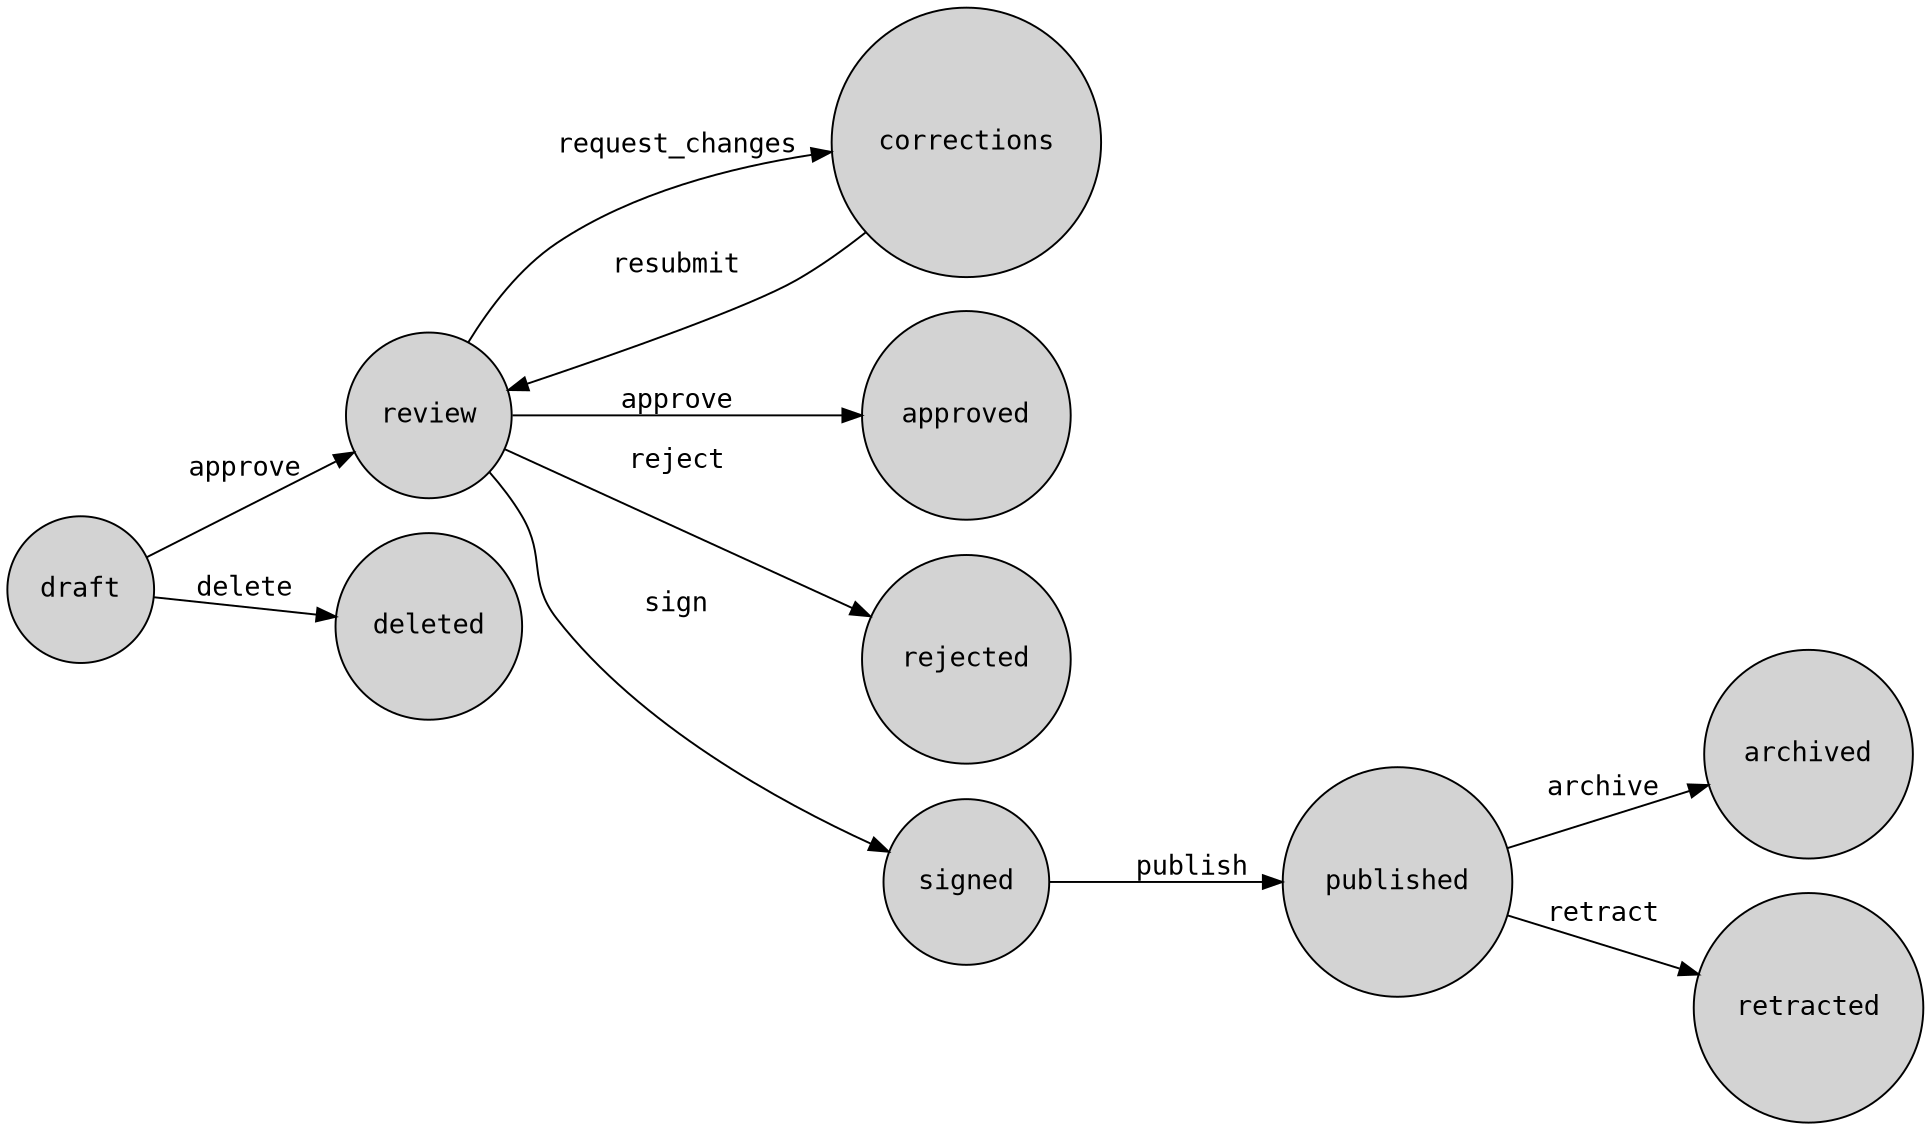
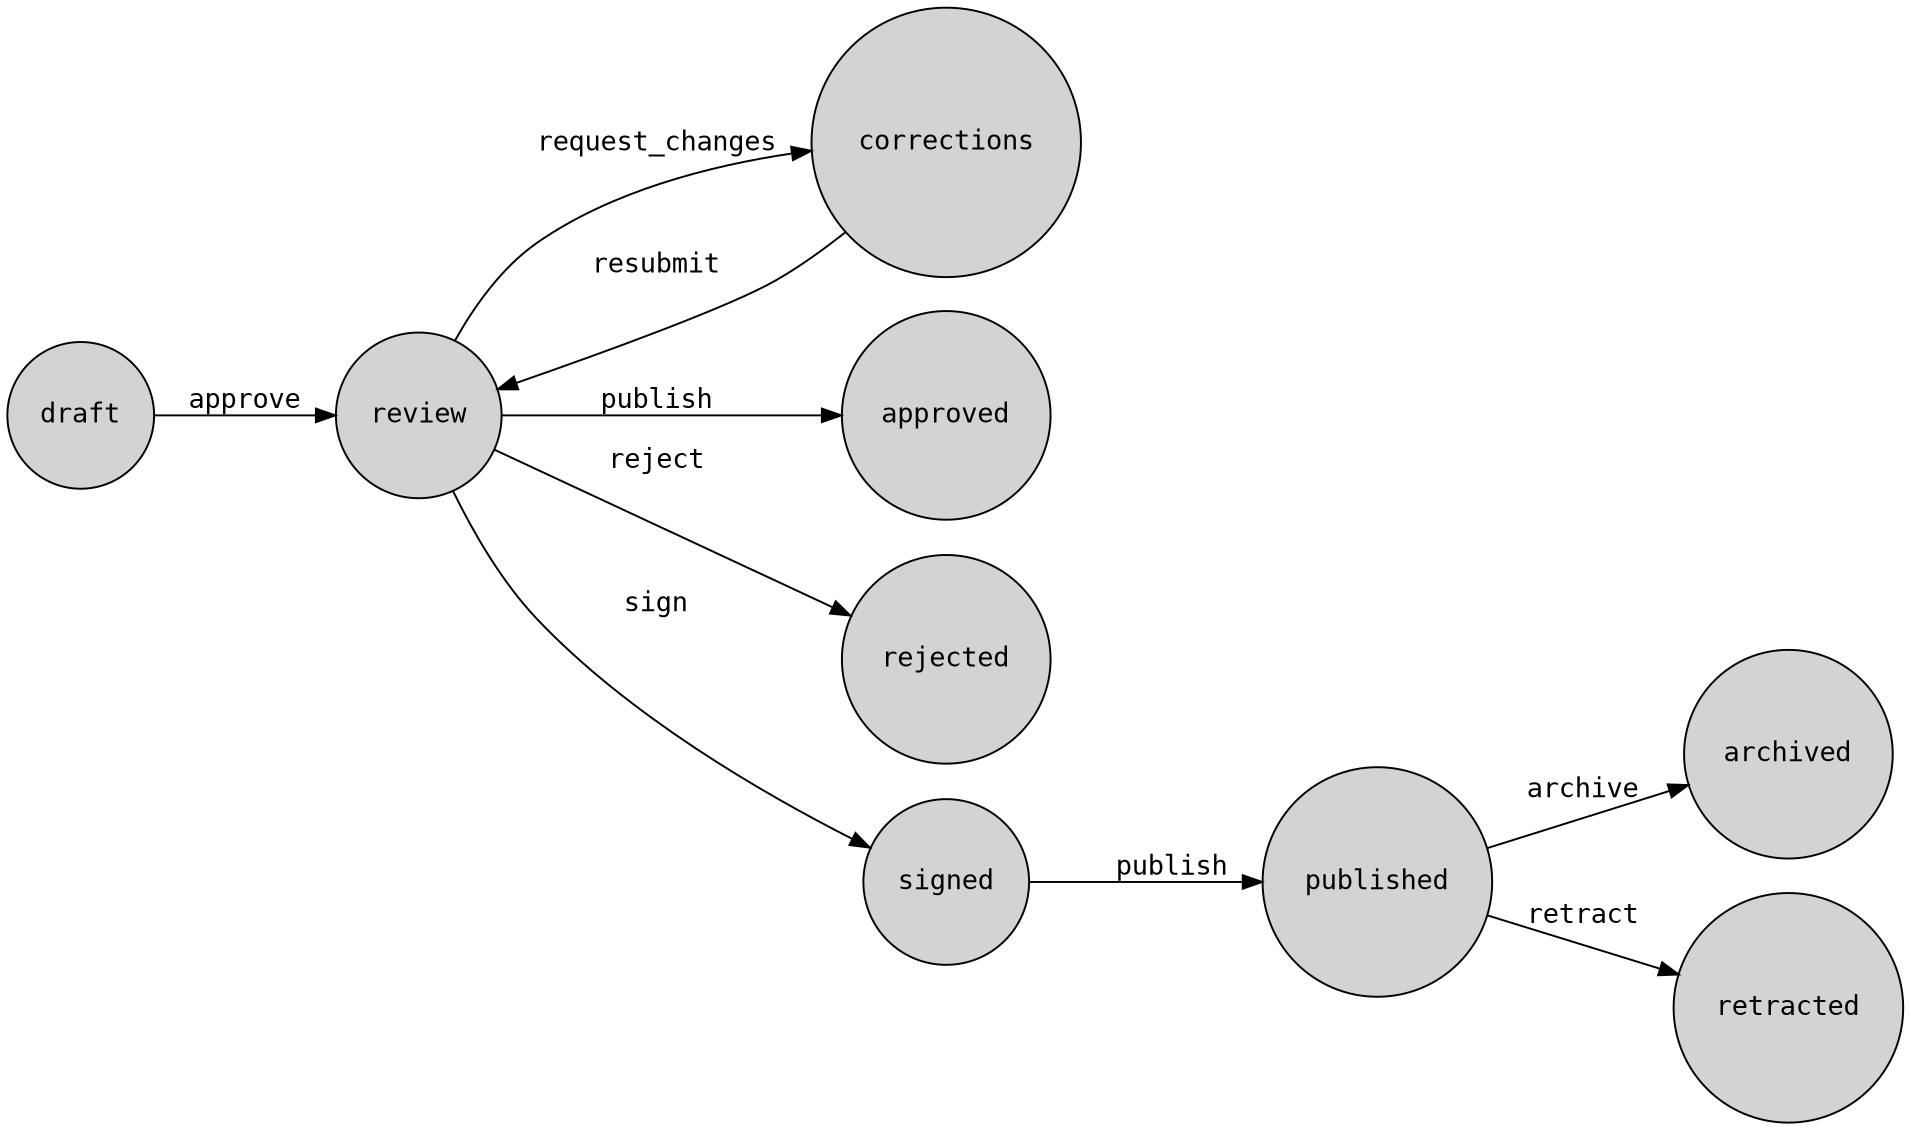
edge "review" -> "approved": label "approve" -> "publish"
node "deleted": removed
